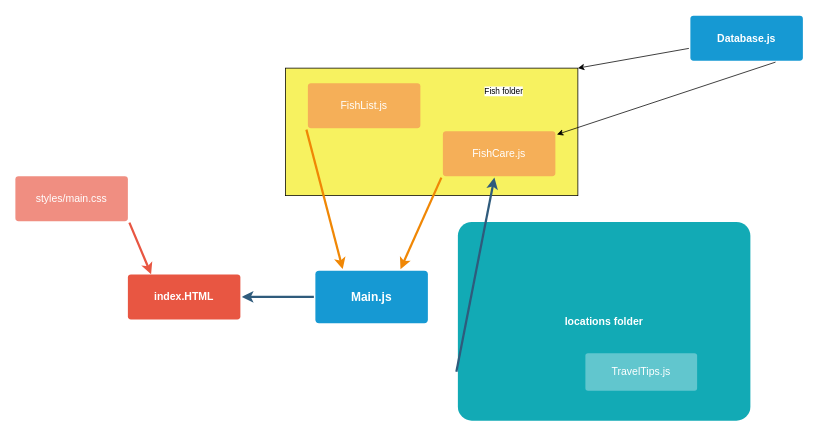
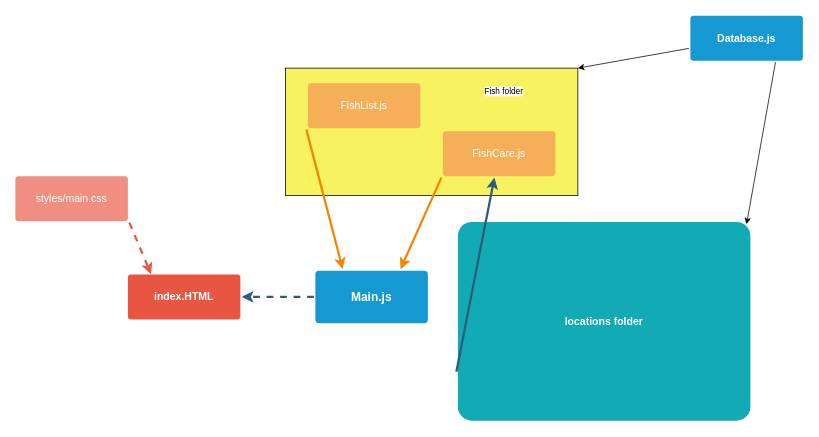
edge "Database.js" -> "FishCare.js": now "Database.js" -> "locations folder"
edge "styles/main.css" -> "index.HTML": style solid -> dashed
edge "Main.js" -> "index.HTML": style solid -> dashed
node "TravelTips.js": removed
